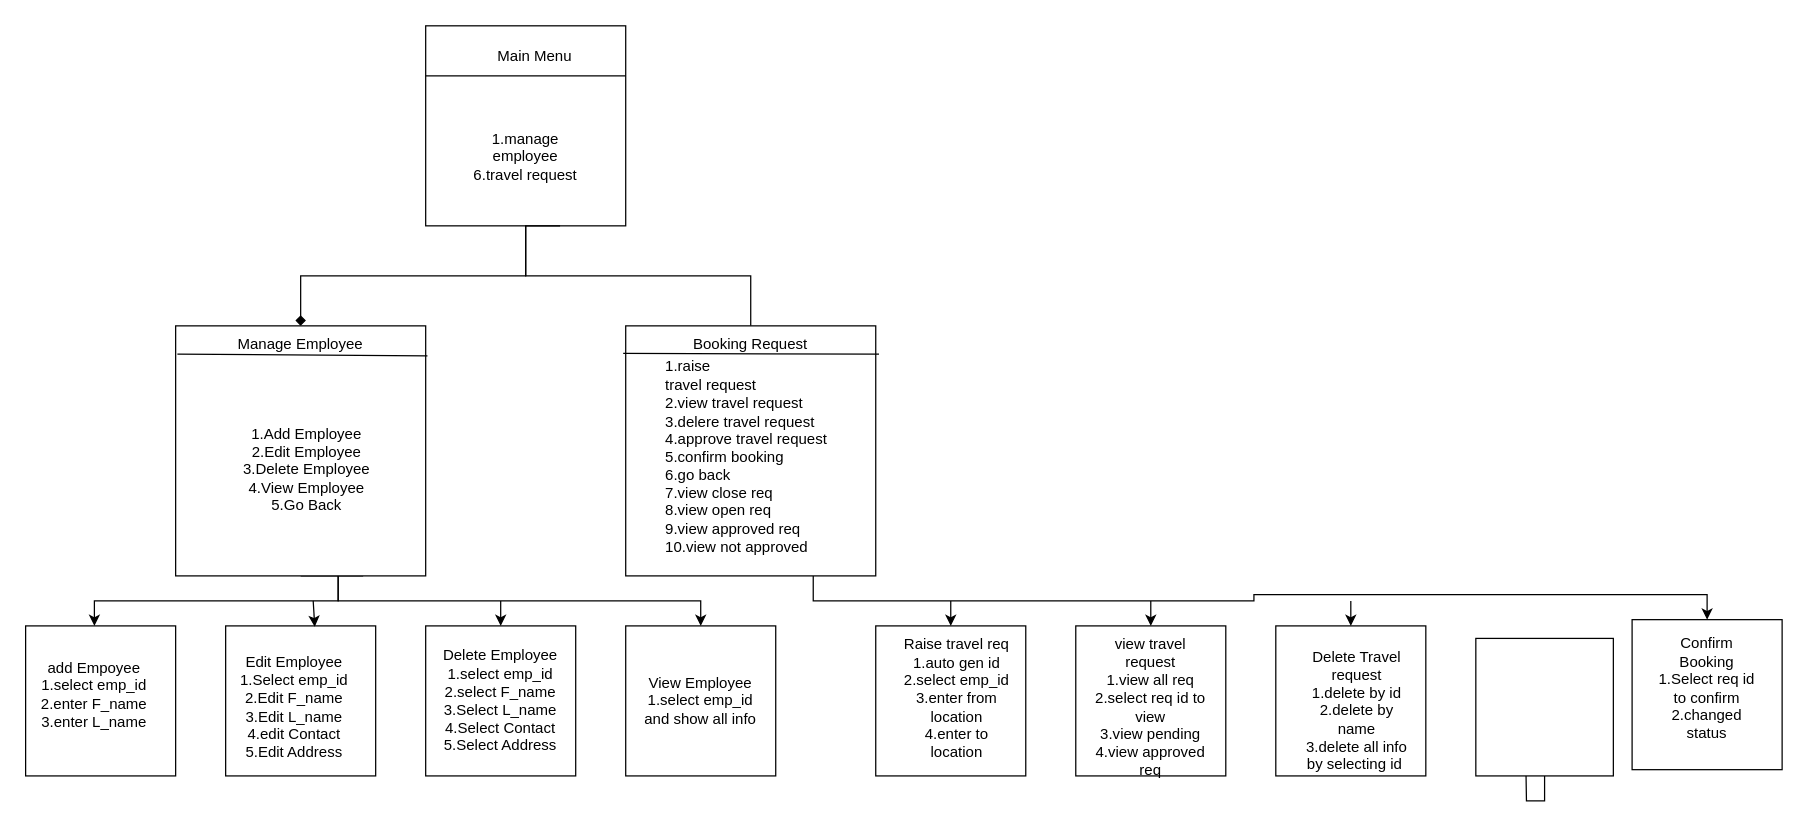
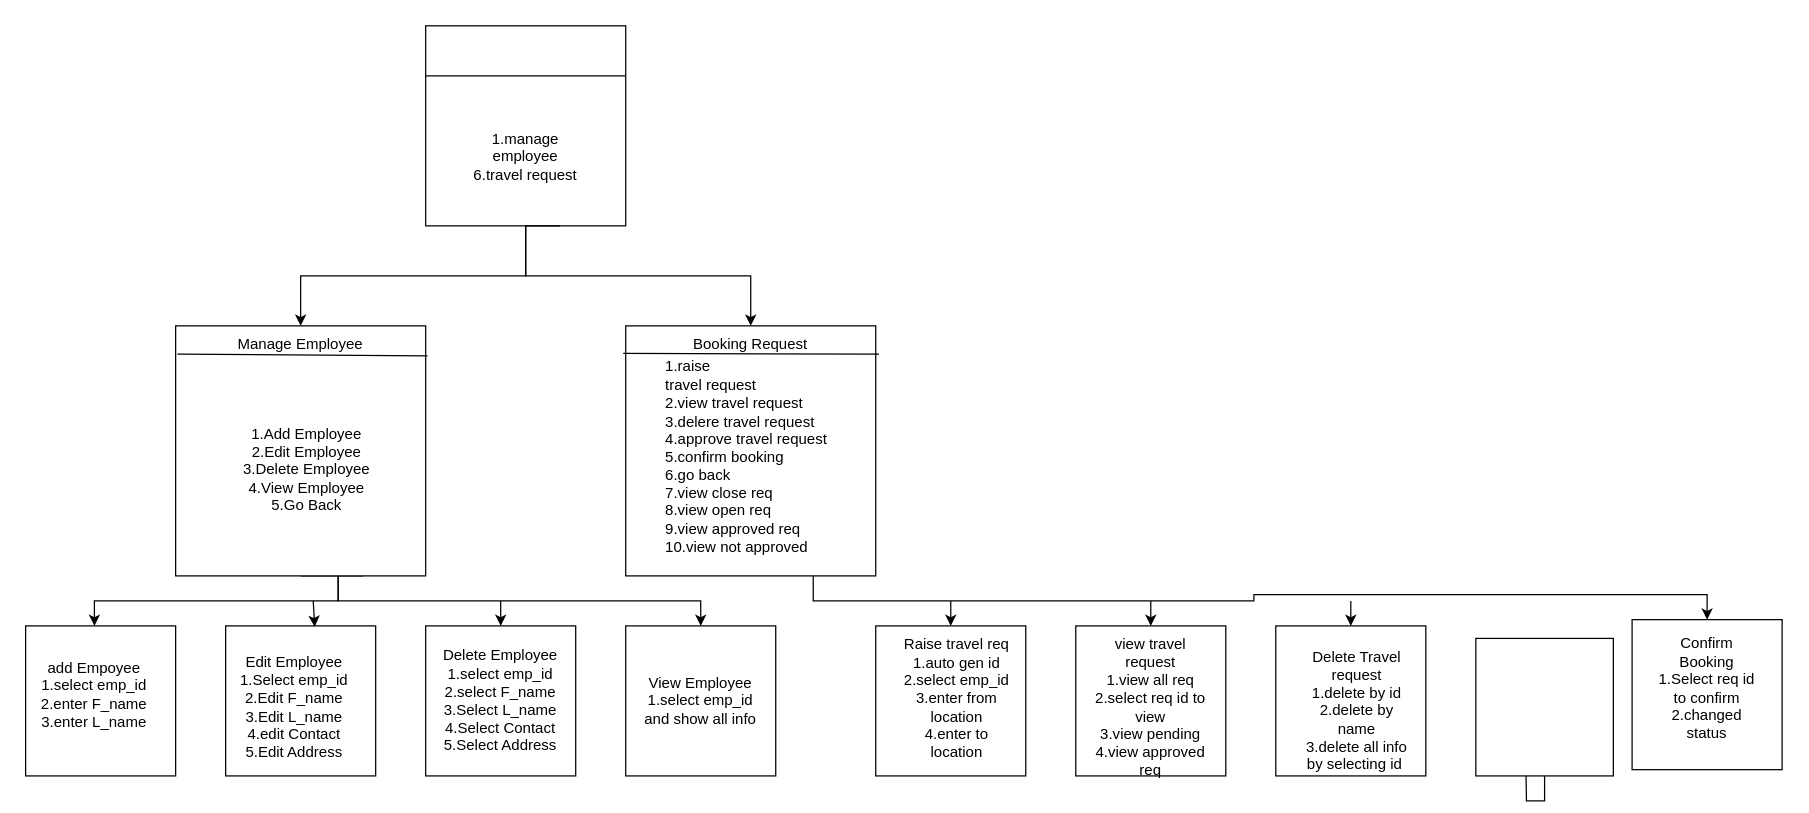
node "Main Menu": removed
edge "1.manage employee 6.travel request" -> "Manage Employee": arrowhead diamond -> classic
edge "1.manage employee 6.travel request" -- "Booking Request": arrowhead none -> classic
